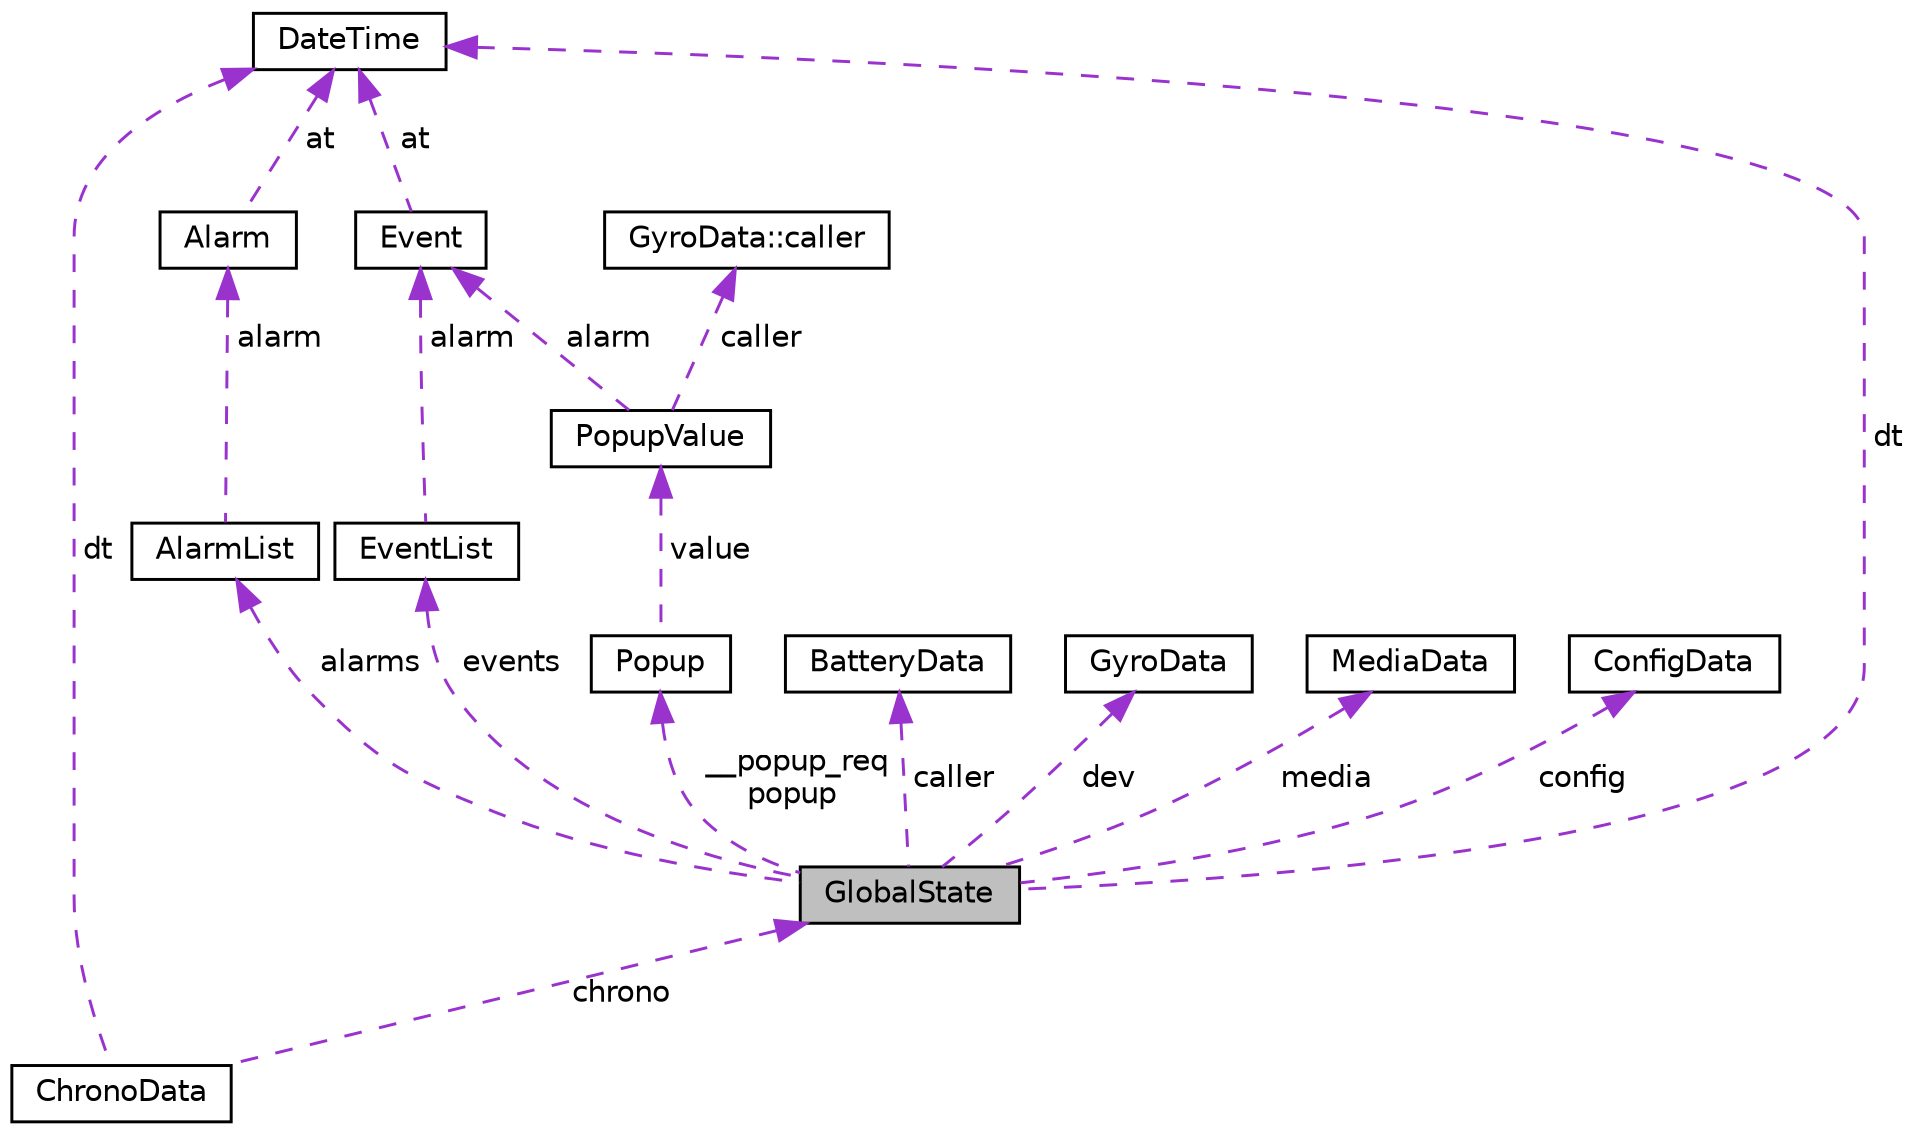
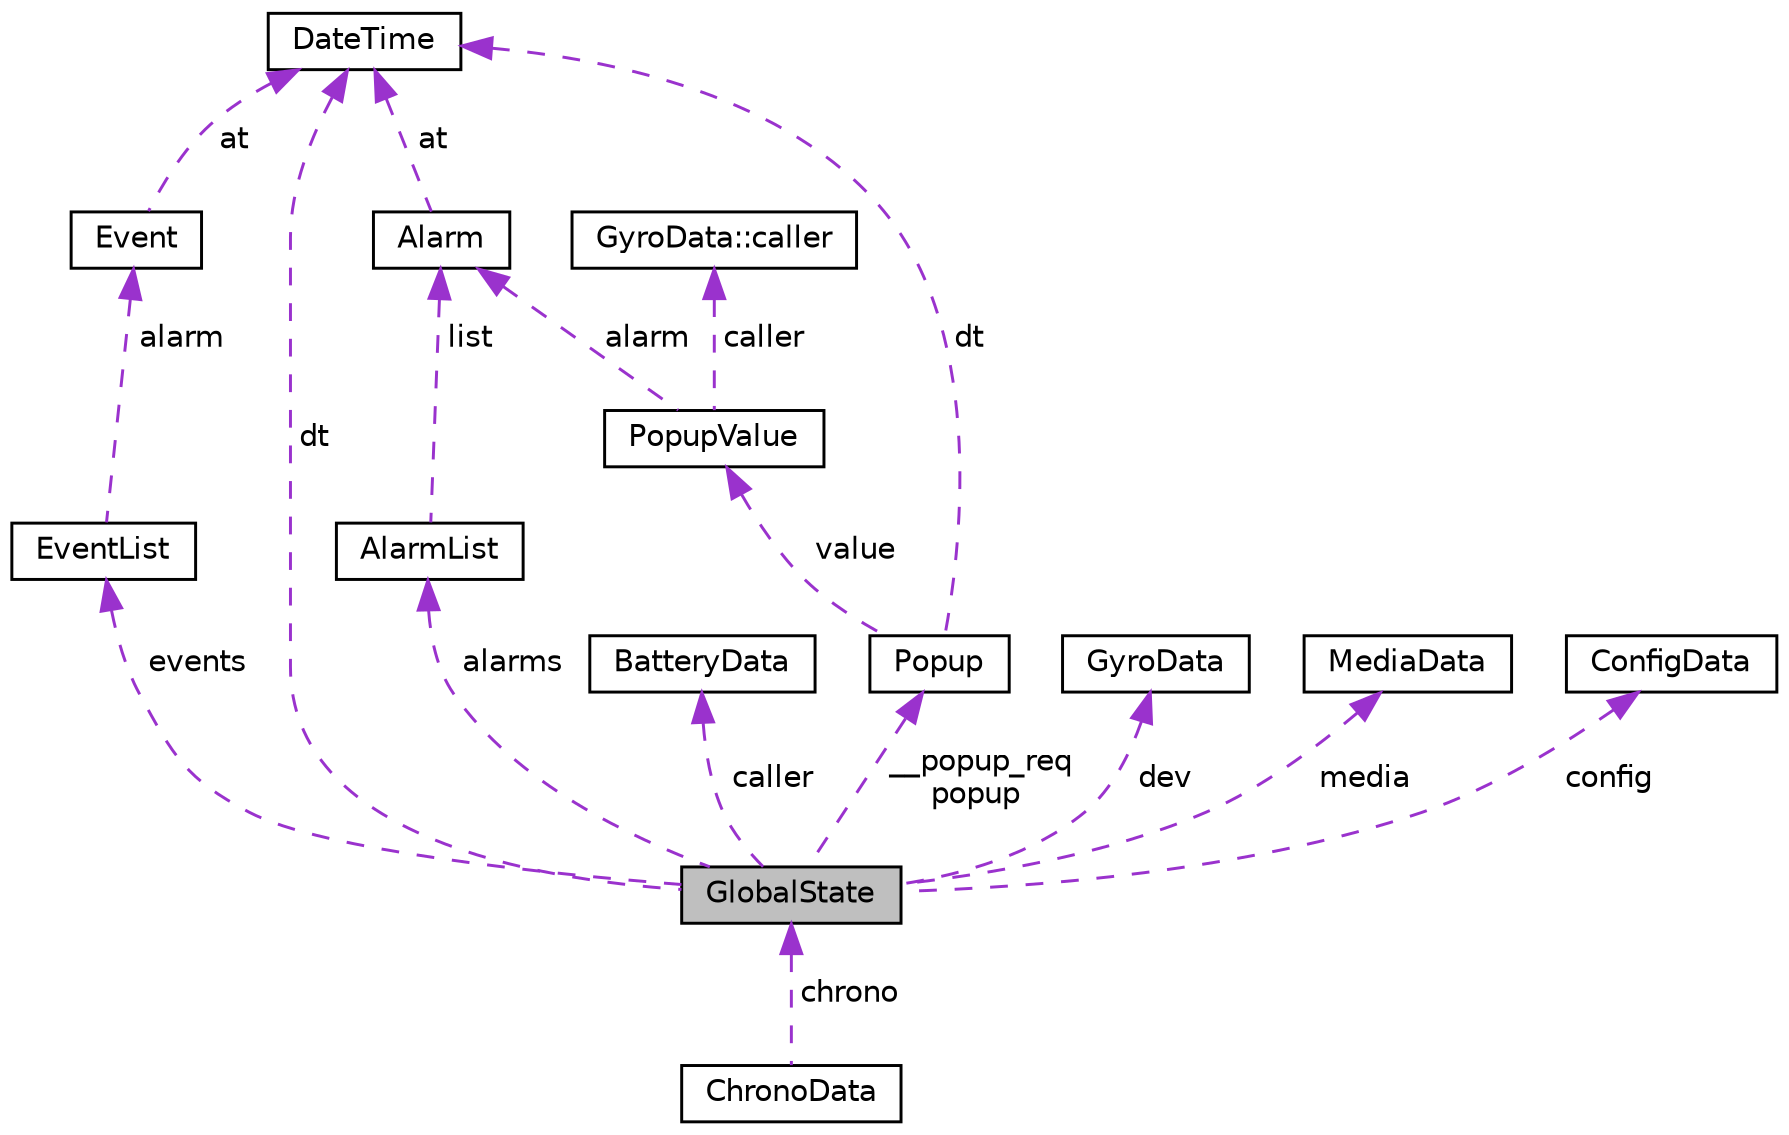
edge "AlarmList" -> "Alarm": label " alarm" -> " list"
edge "PopupValue" -> "Event": now "PopupValue" -> "Alarm"
edge "ChronoData" -> "DateTime": now "Popup" -> "DateTime"
